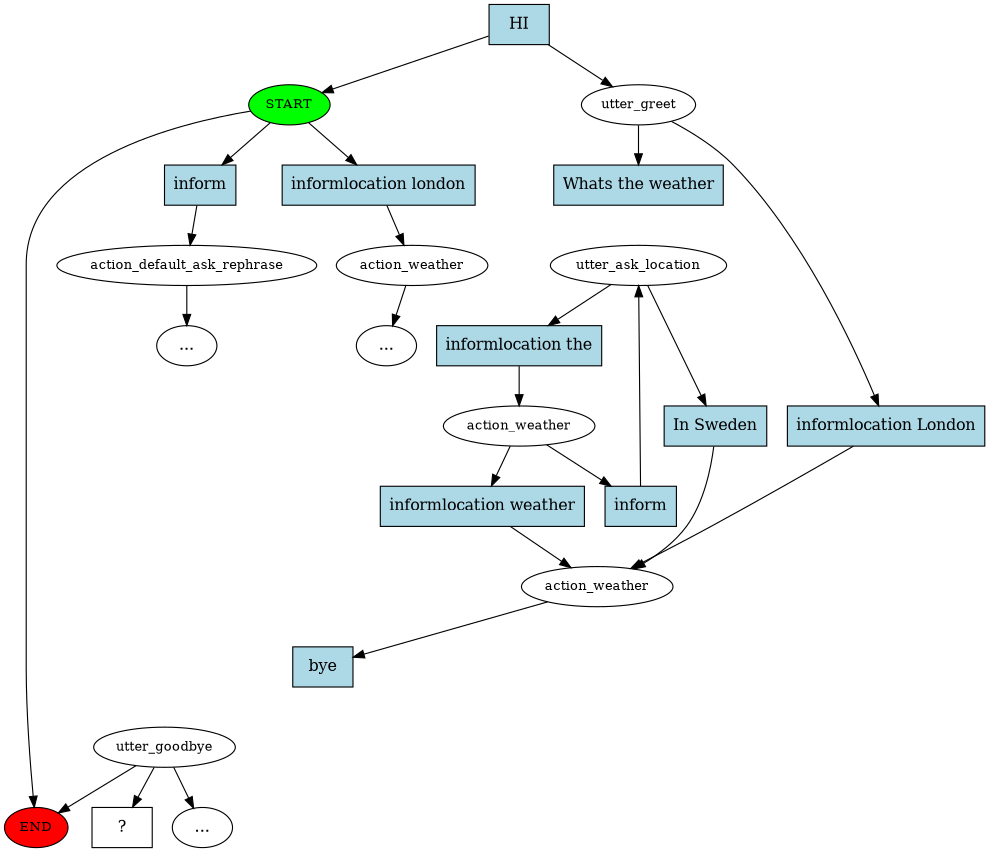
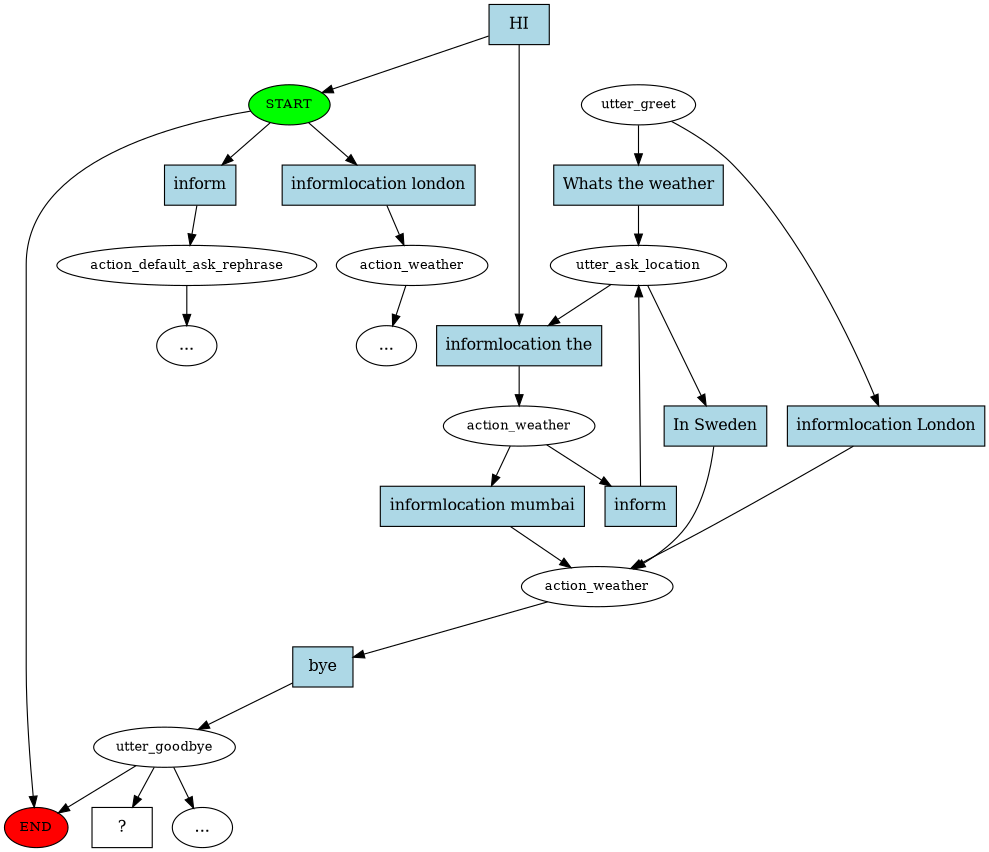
edge "HI" -> "utter_greet": now "HI" -> "informlocation the"
edge "Whats the weather" -> "utter_ask_location": added
node "informlocation weather": label "informlocation weather" -> "informlocation mumbai"
edge "bye" -> "utter_goodbye": added
